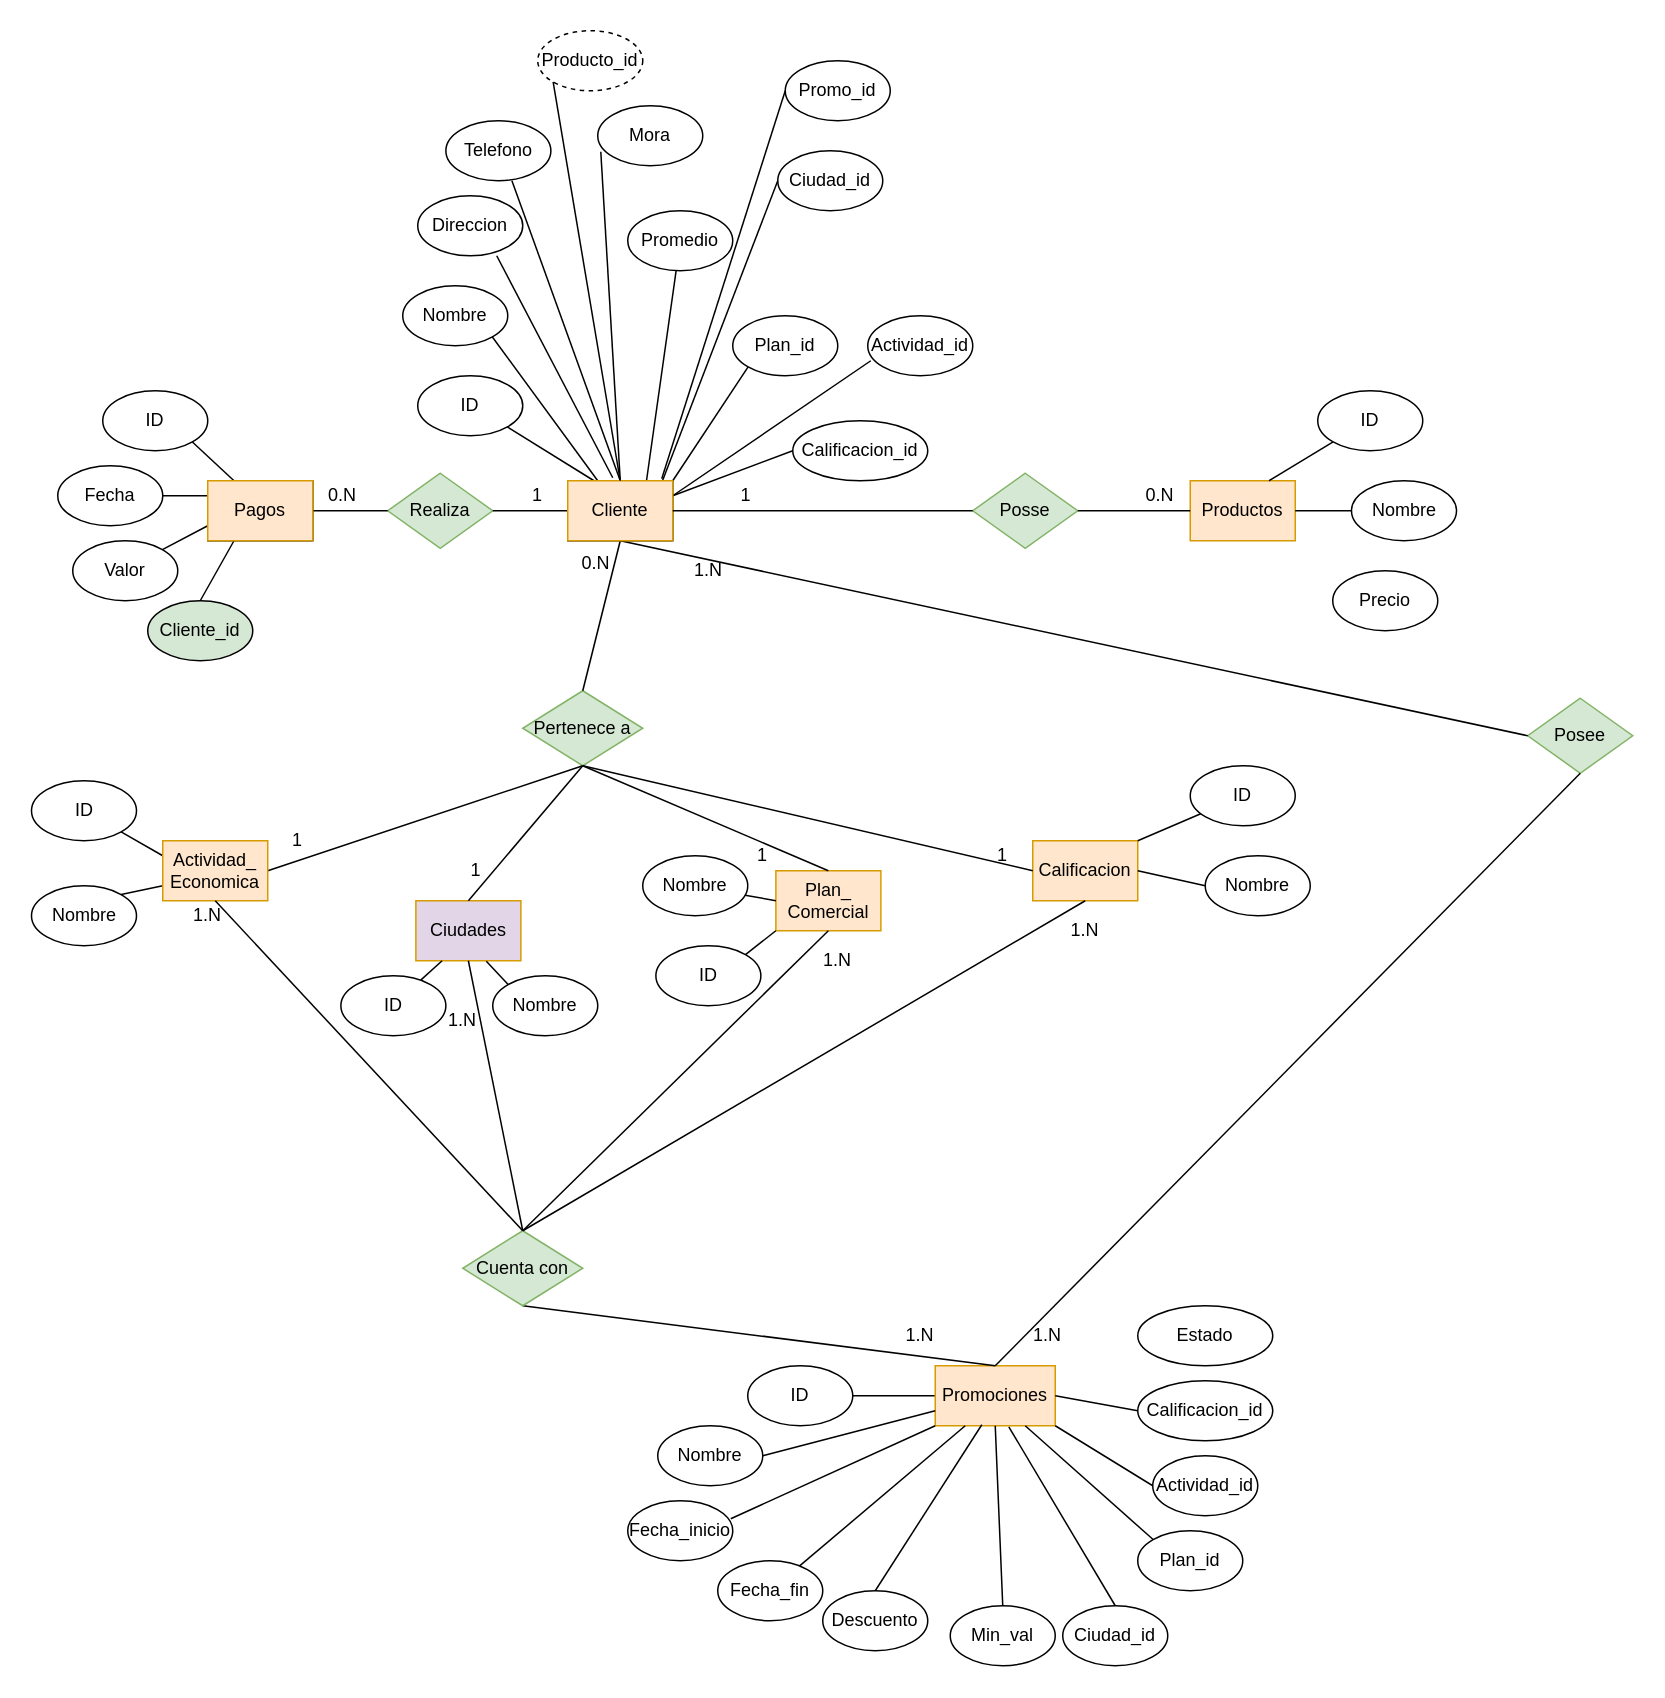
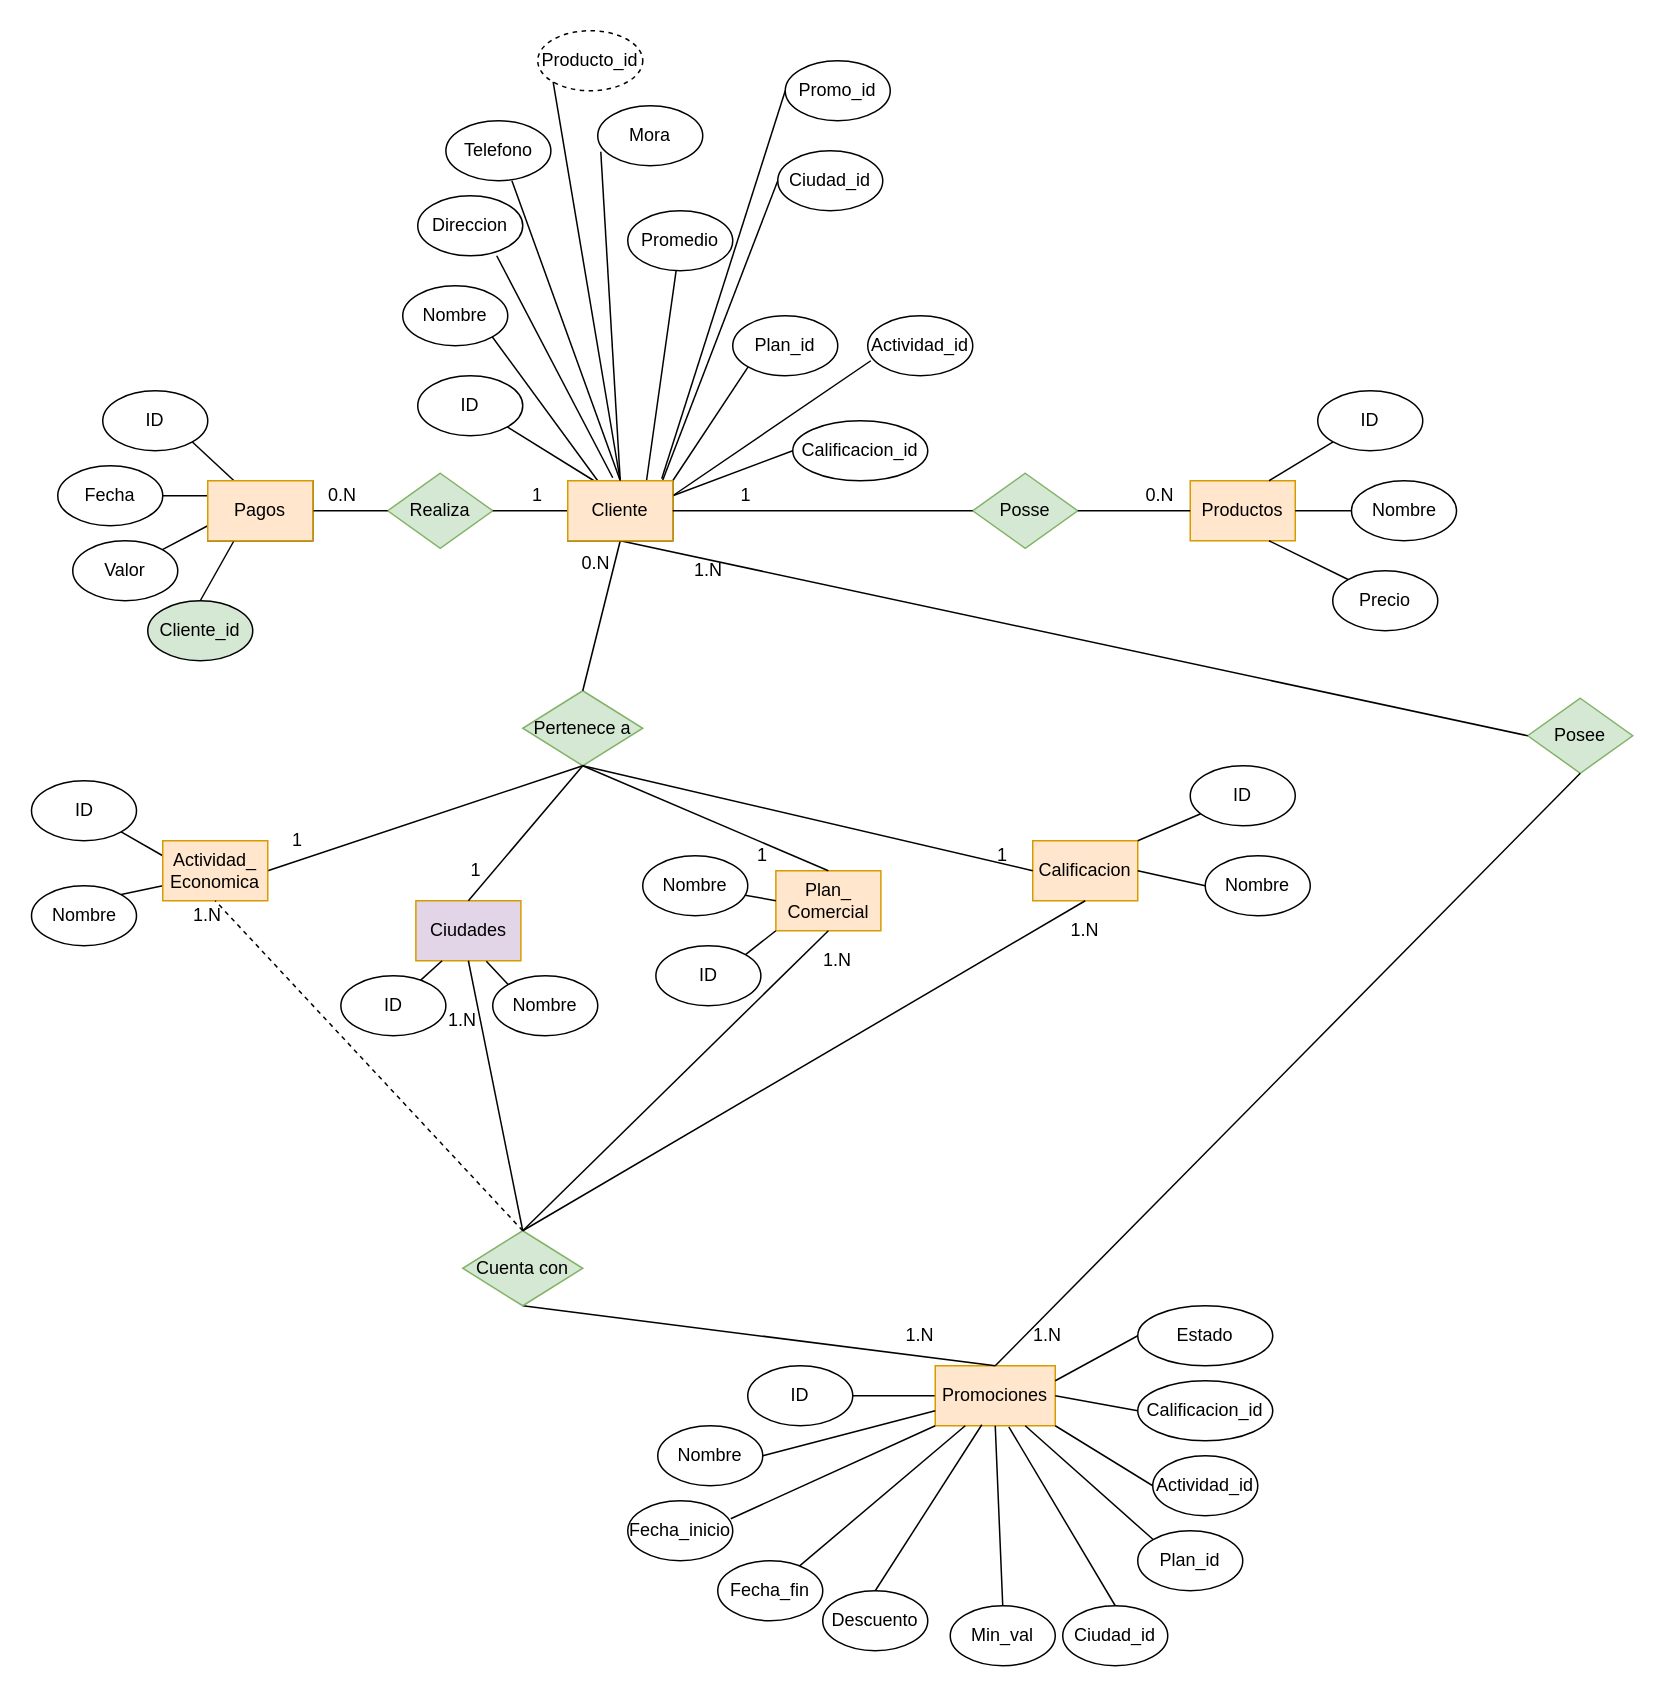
edge "Productos" -- "Precio": added
edge "Actividad_ Economica" -- "Cuenta con": style solid -> dashed
edge "Estado" -- "Promociones": added
